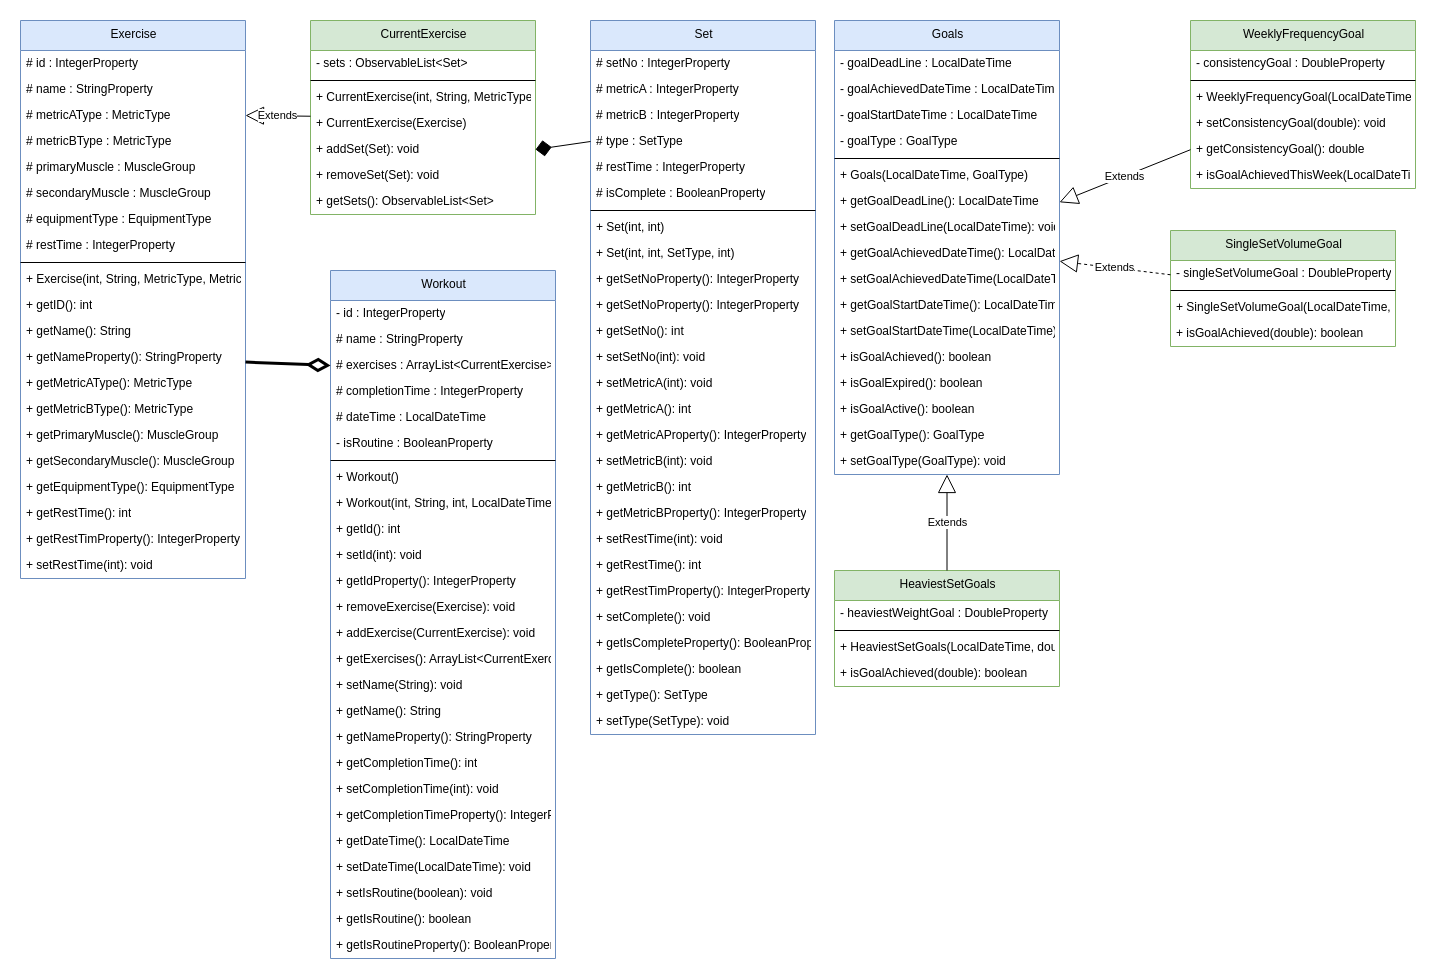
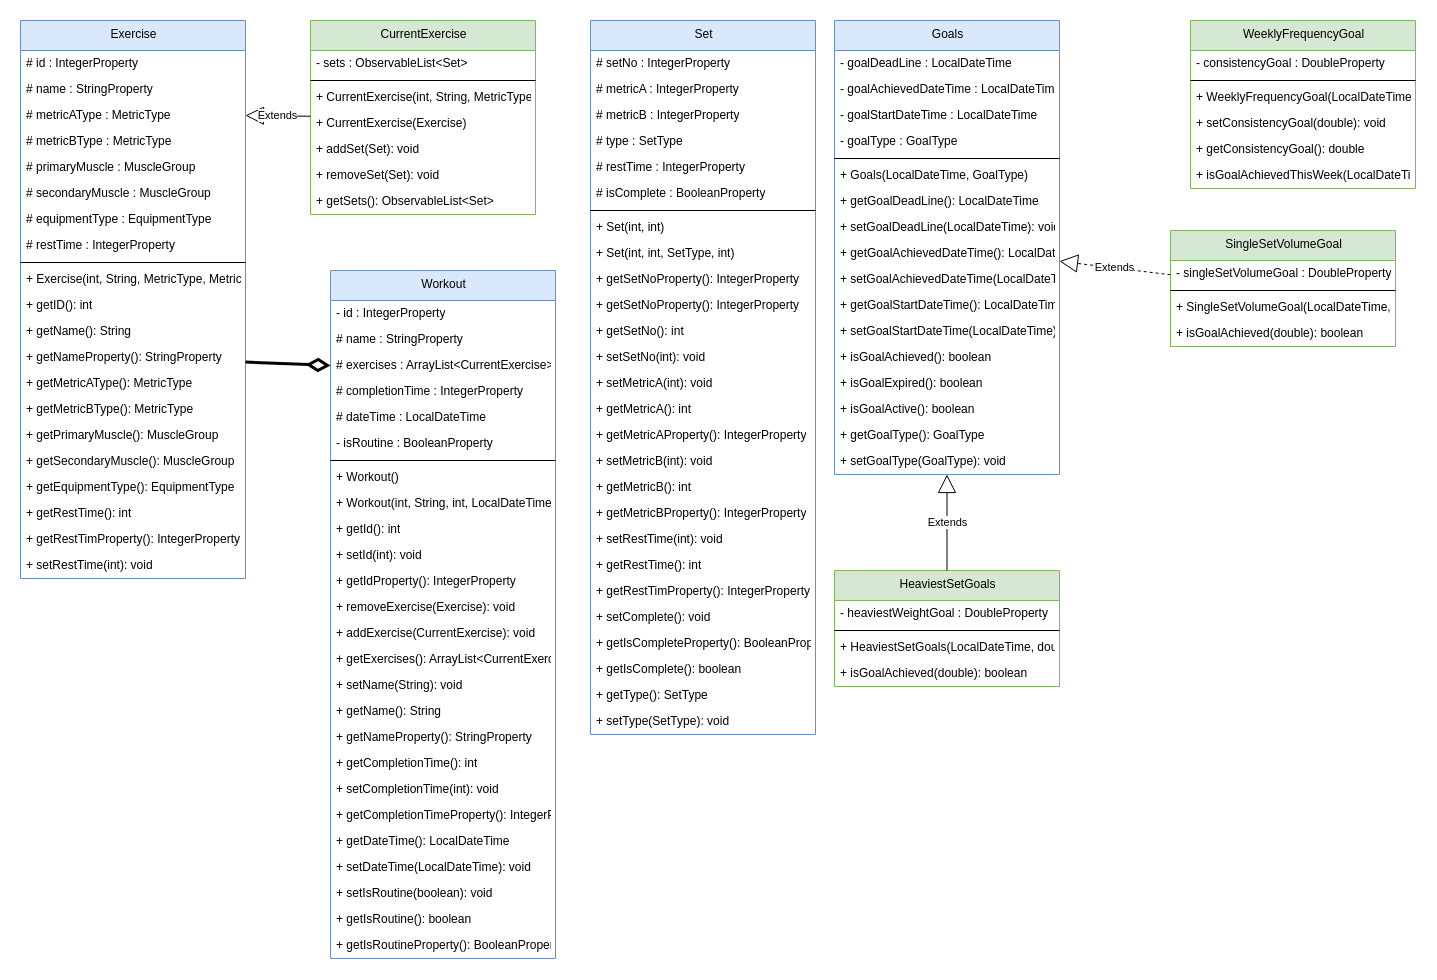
edge "# type : SetType" -> "+ addSet(Set): void": removed
edge "WeeklyFrequencyGoal" -> "Goals": removed, label "Extends"
